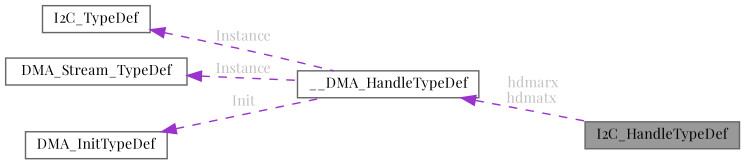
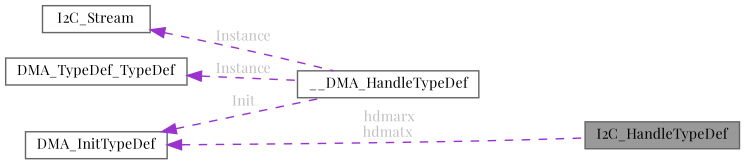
node "I2C_TypeDef": label "I2C_TypeDef" -> "I2C_Stream"
node "DMA_Stream_TypeDef": label "DMA_Stream_TypeDef" -> "DMA_TypeDef_TypeDef"
edge "I2C_HandleTypeDef" -> "__DMA_HandleTypeDef": now "I2C_HandleTypeDef" -> "DMA_InitTypeDef"
